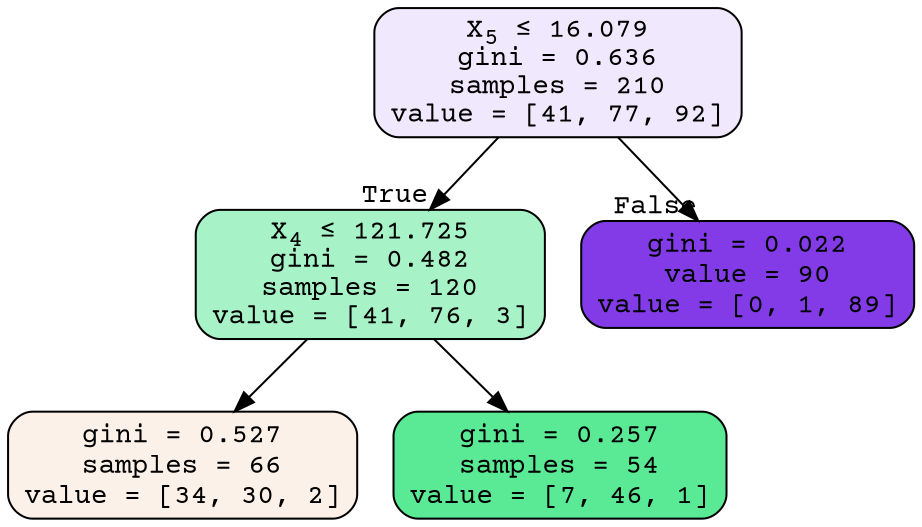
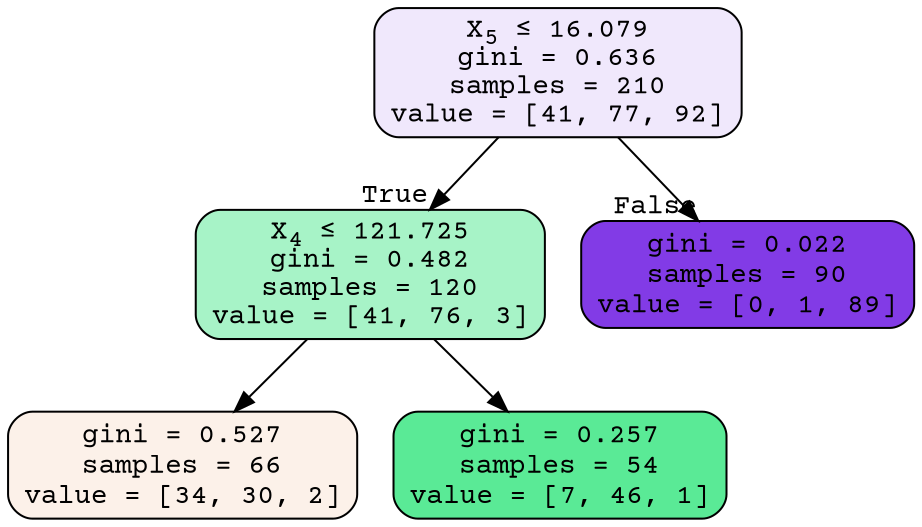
node "gini = 0.022": text "value = 90" -> "samples = 90"
